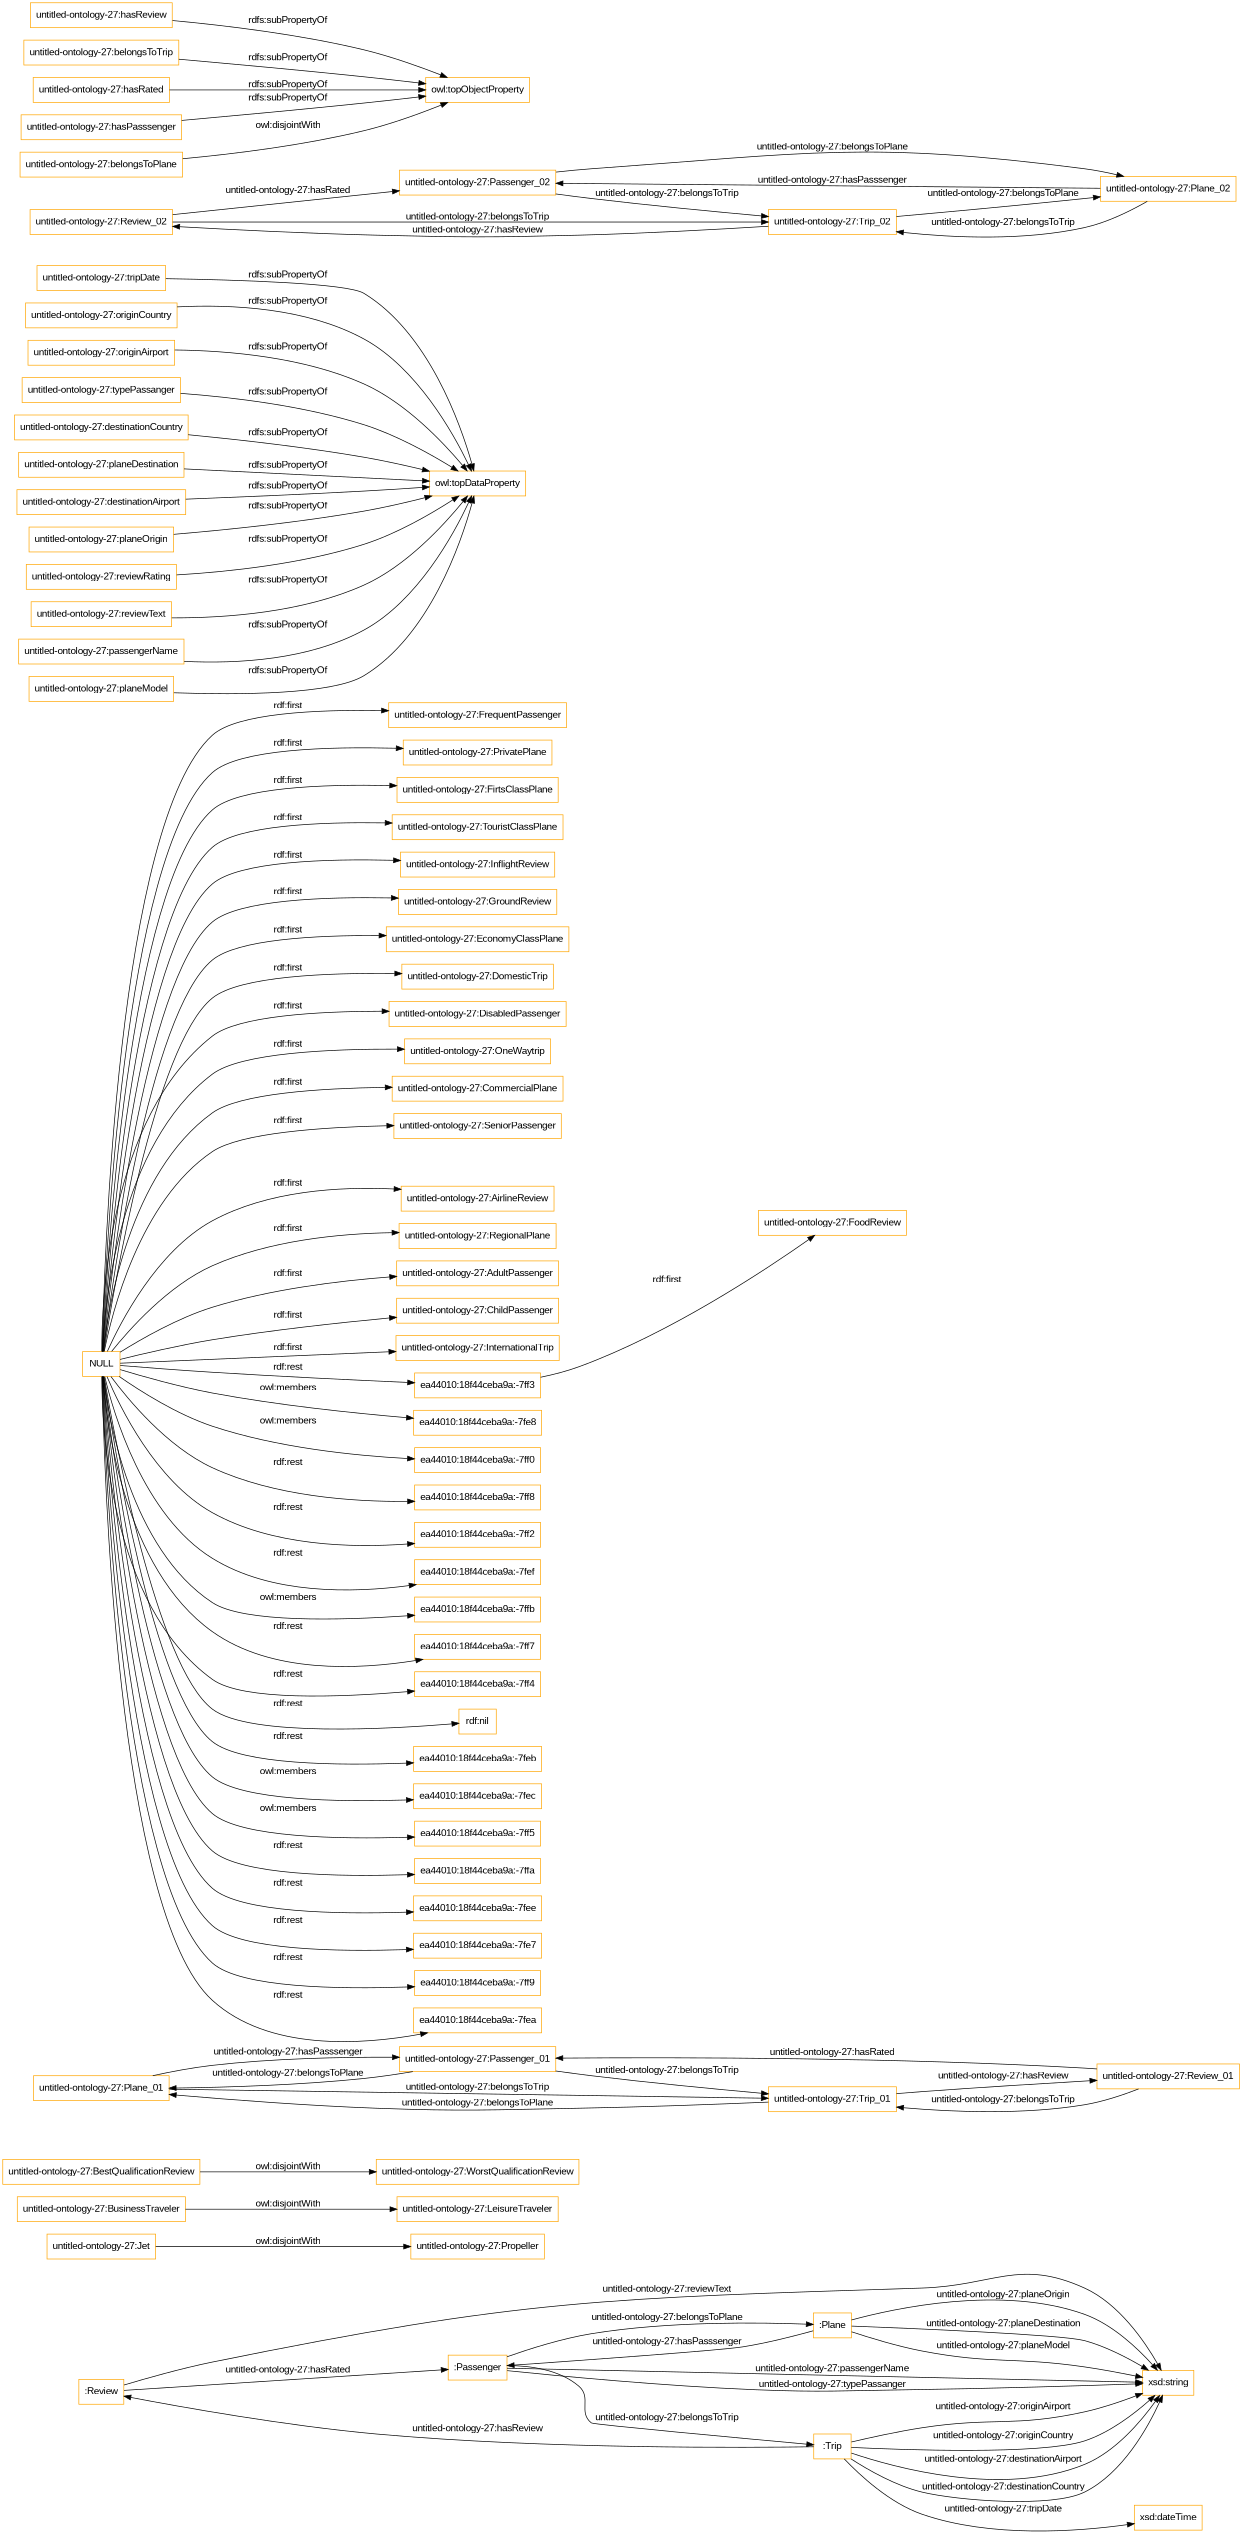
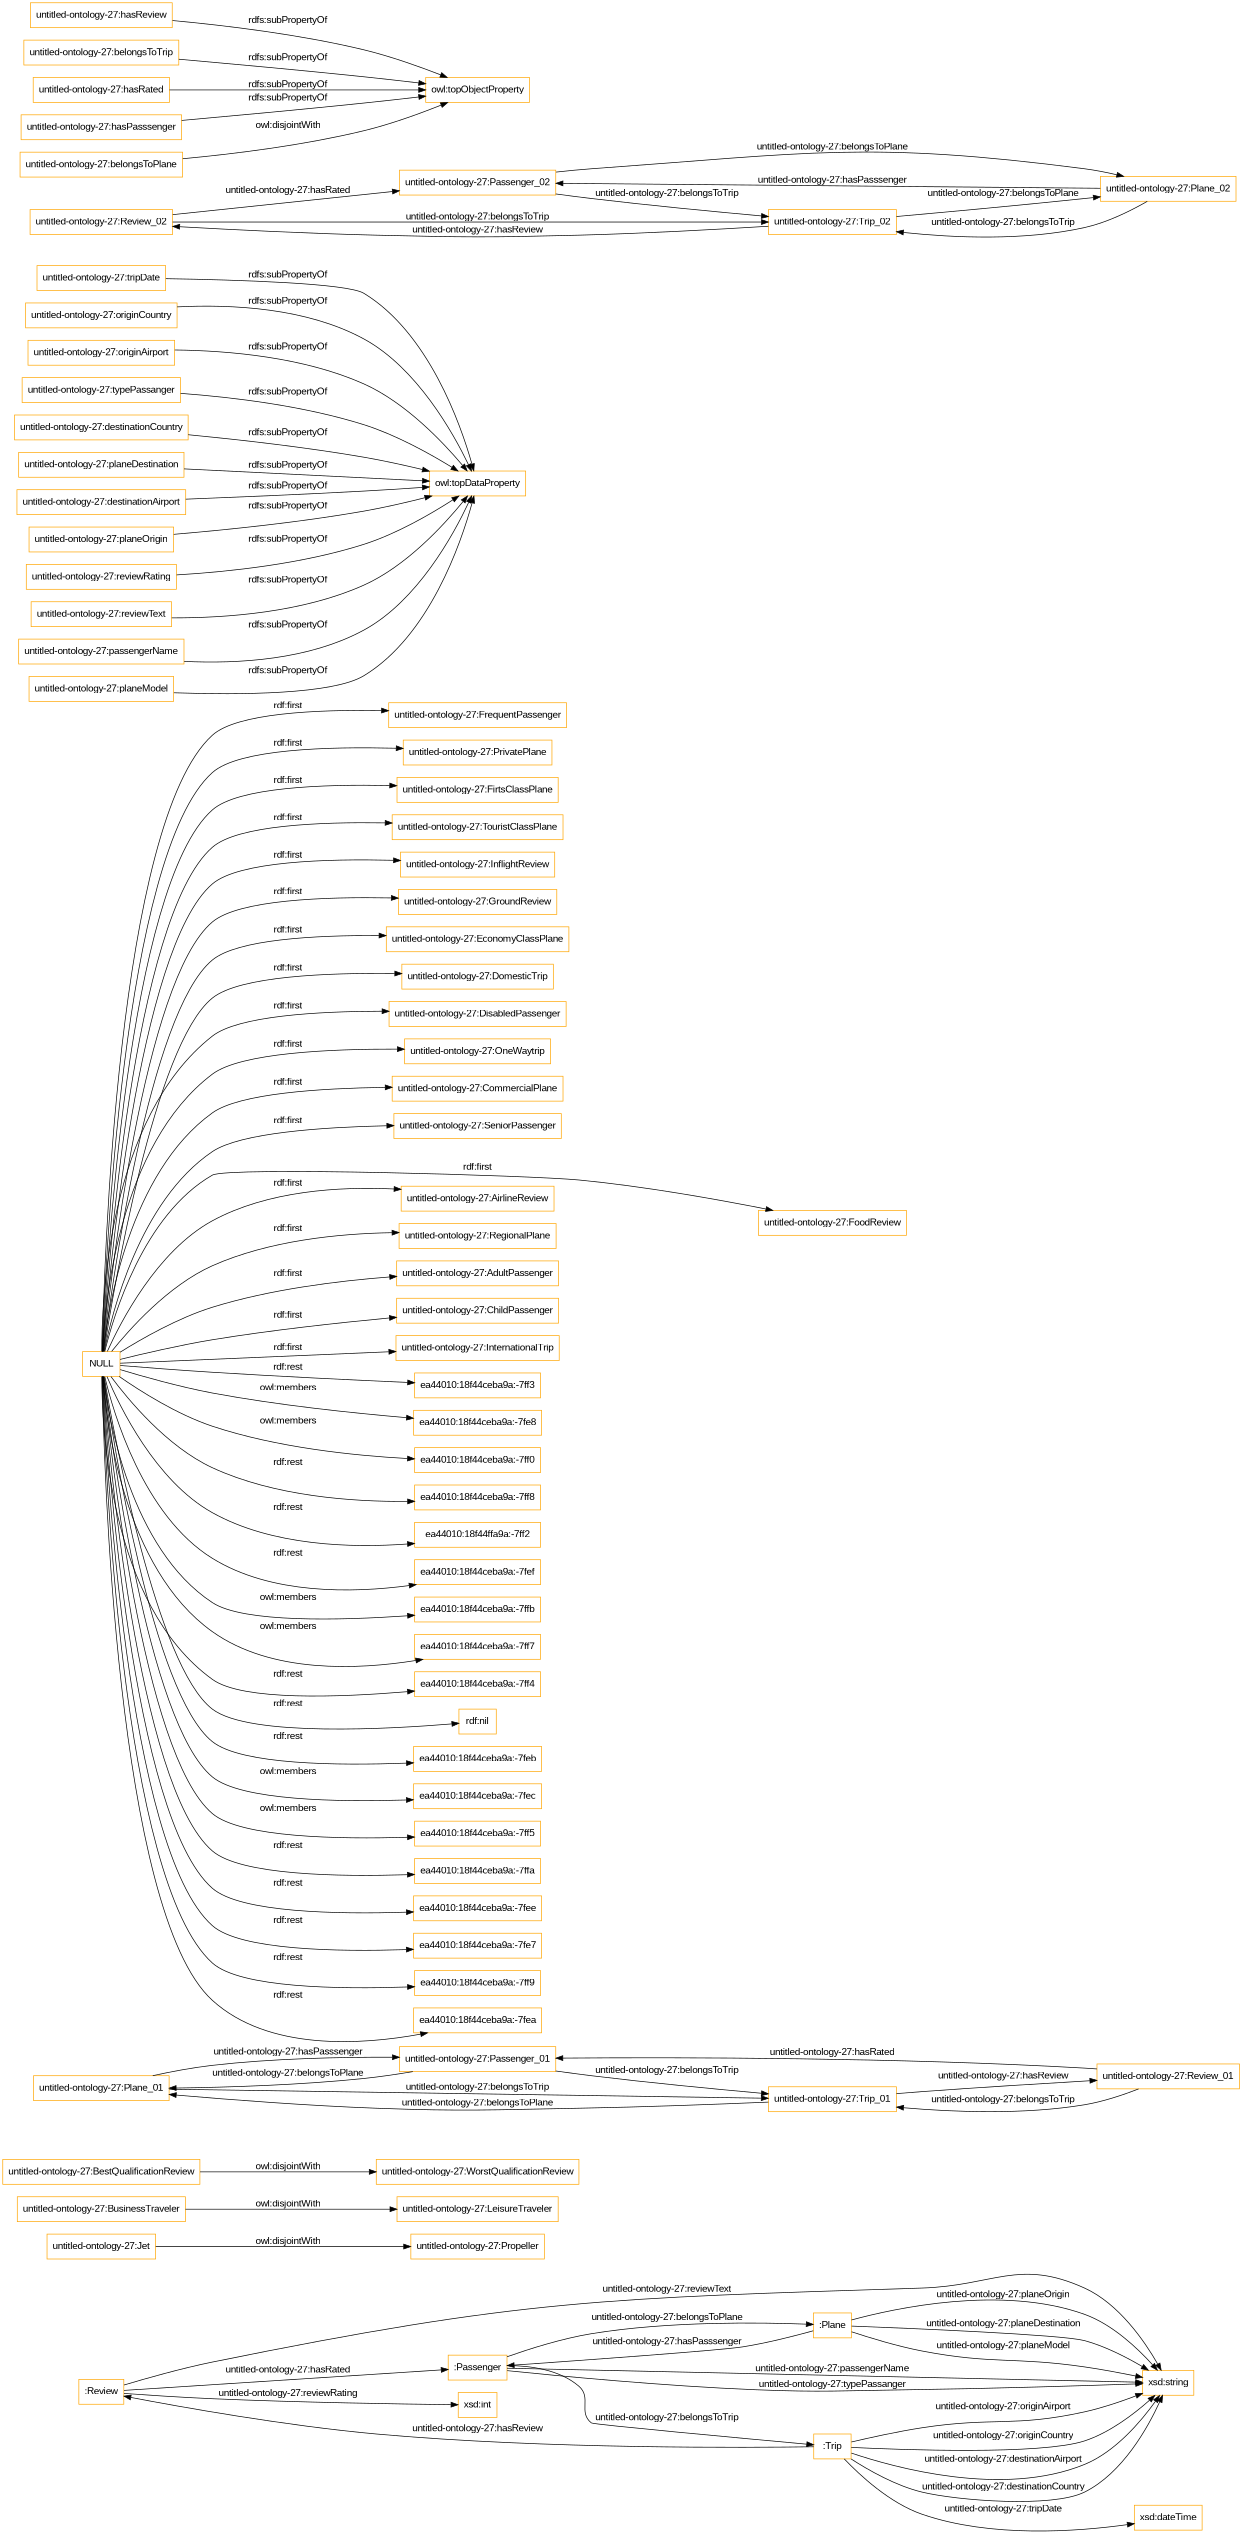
edge "ea44010:18f44ceba9a:-7ff3" -> "untitled-ontology-27:FoodReview": now "NULL" -> "untitled-ontology-27:FoodReview"
node "ea44010:18f44ceba9a:-7ff2": label "ea44010:18f44ceba9a:-7ff2" -> "ea44010:18f44ffa9a:-7ff2"
edge "NULL" -> "ea44010:18f44ceba9a:-7ff7": label "rdf:rest" -> "owl:members"
node "xsd:int": added
